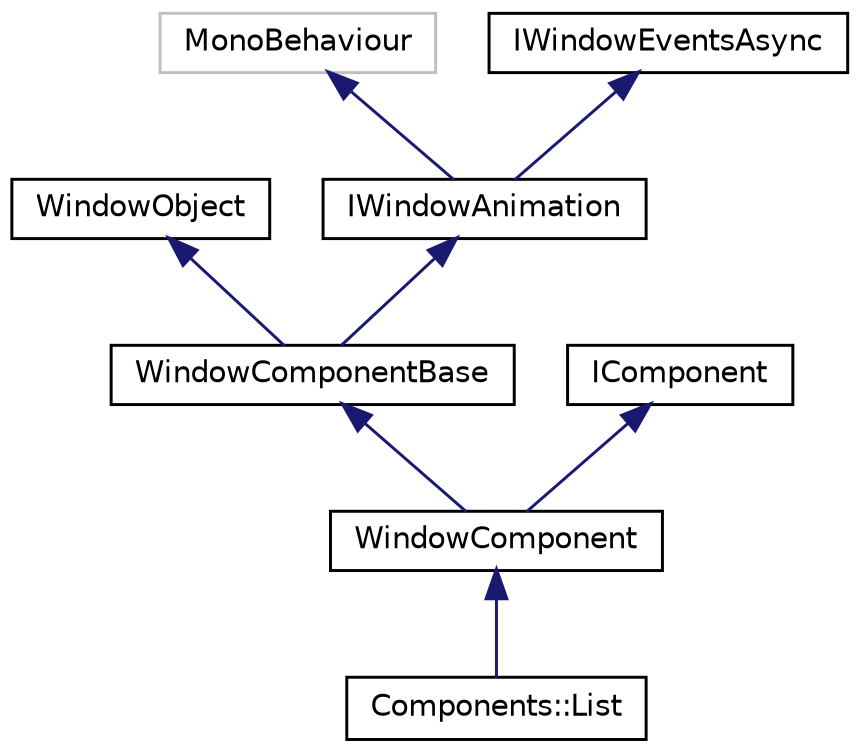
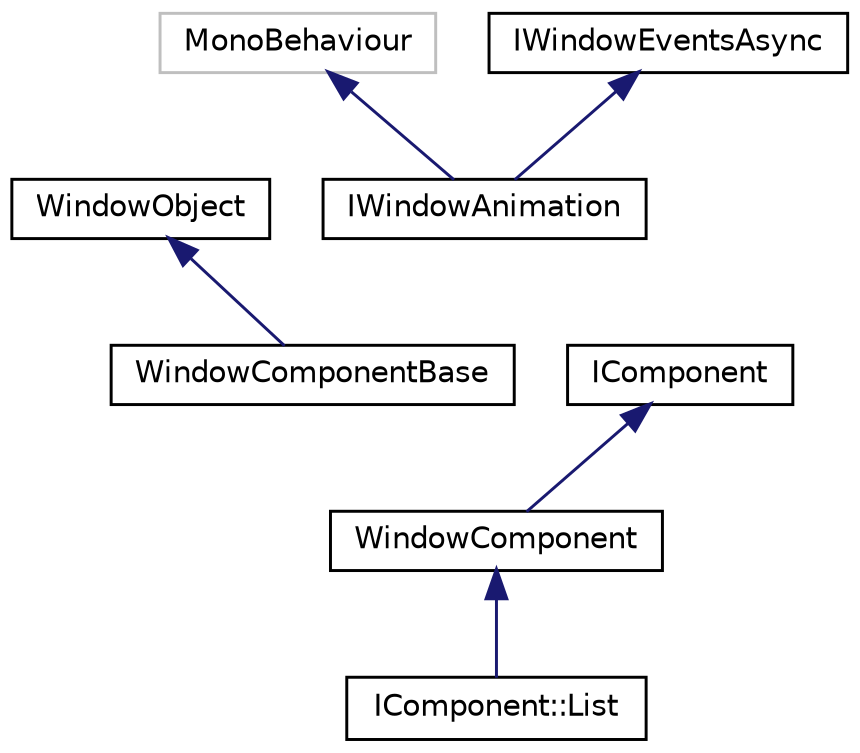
edge "WindowComponentBase" -> "IWindowAnimation": removed
edge "WindowComponent" -> "WindowComponentBase": removed
node "Components::List": label "Components::List" -> "IComponent::List"
